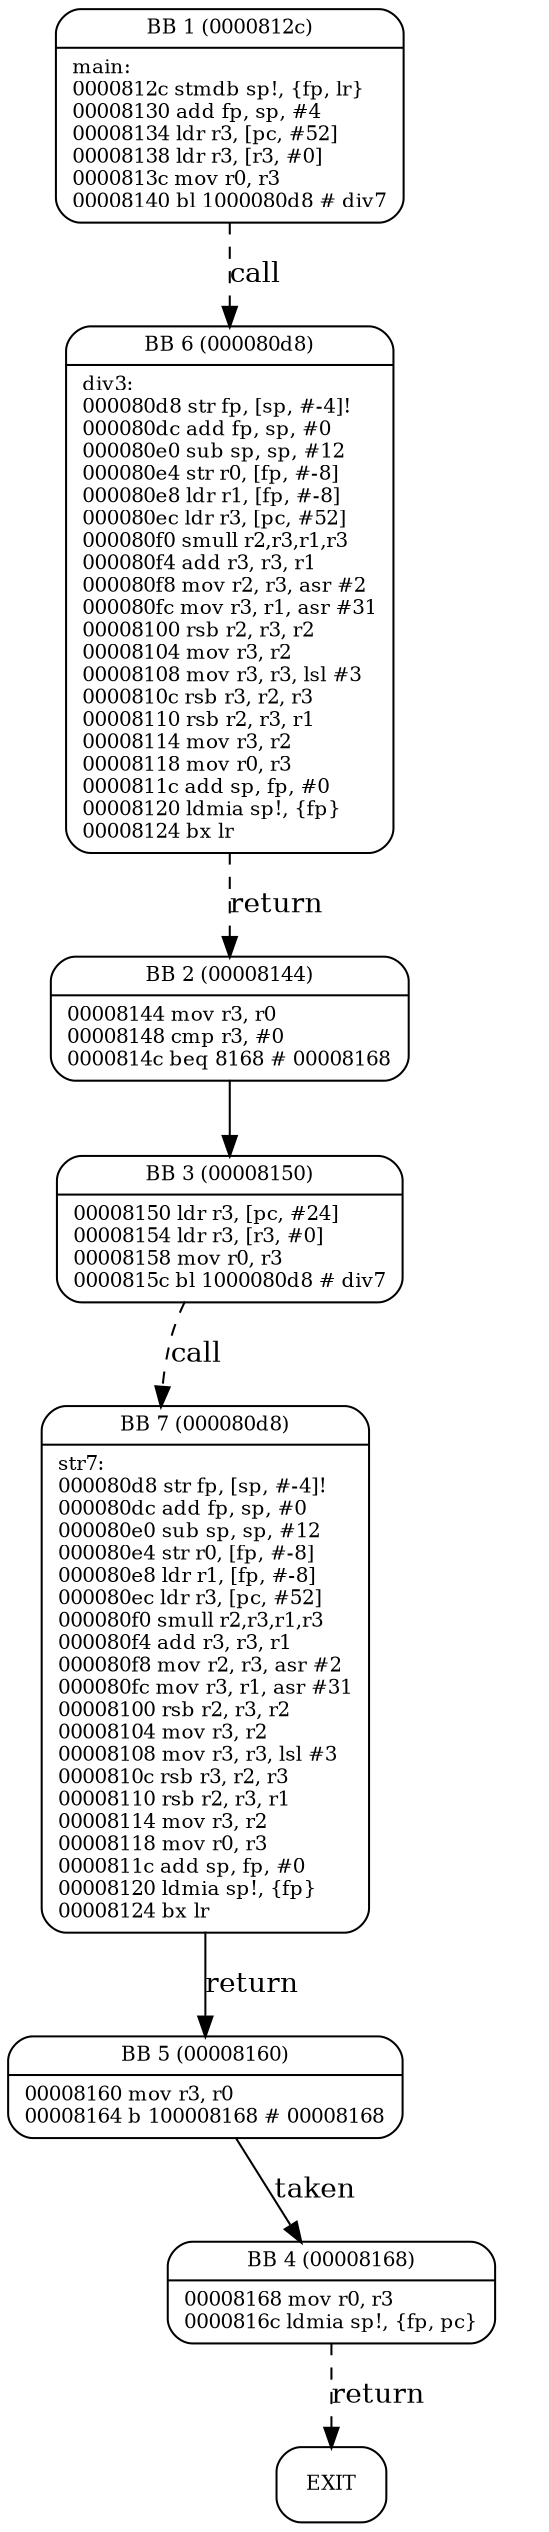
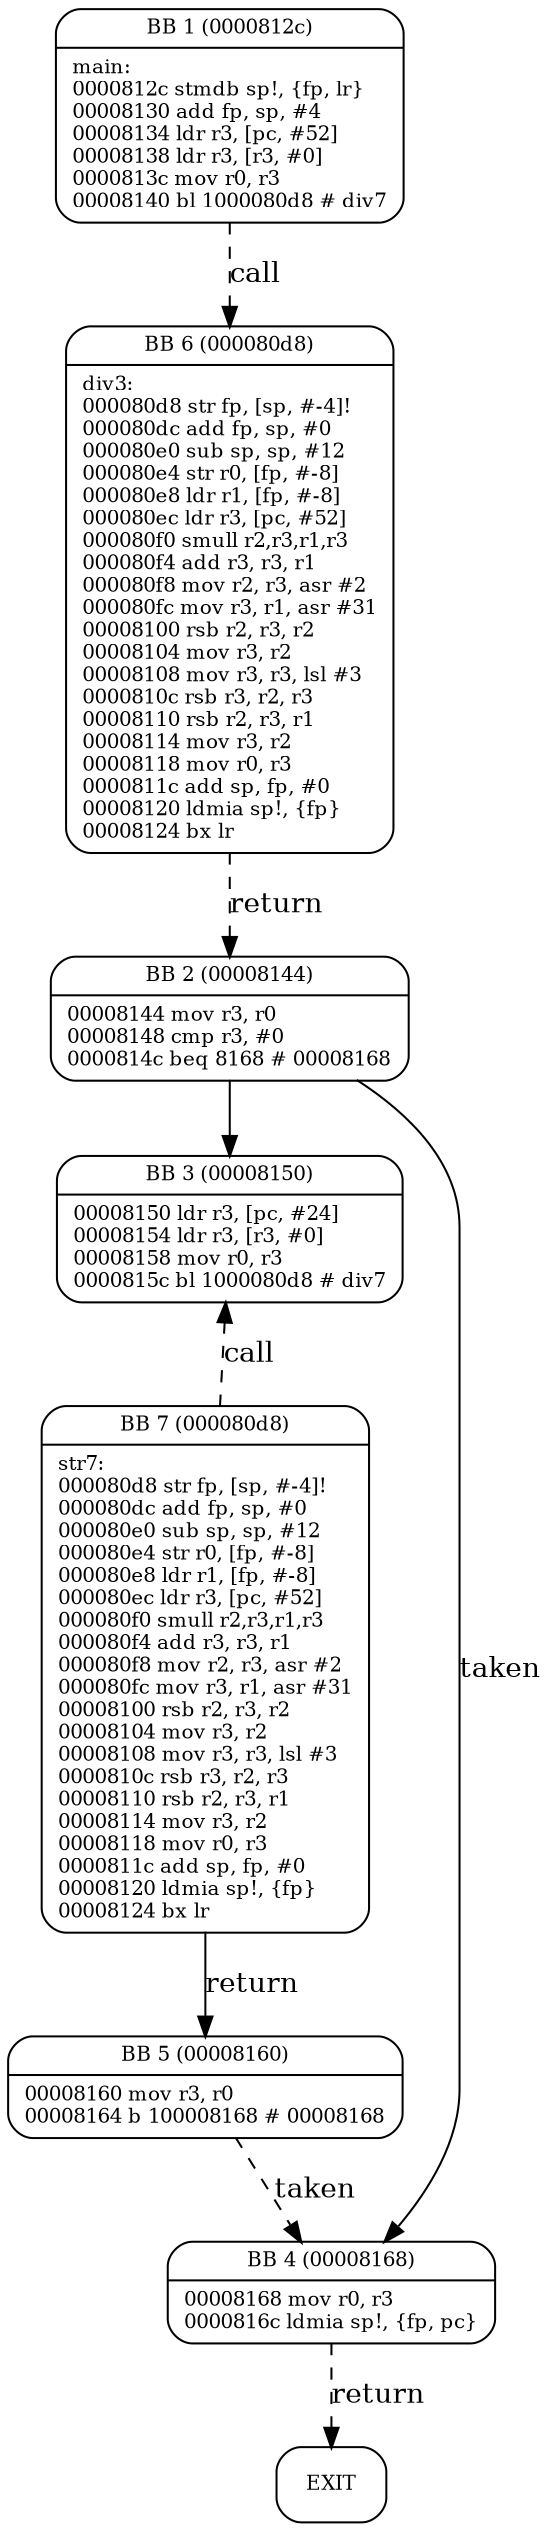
edge "BB 3 (00008150)" -> "BB 7 (000080d8)": reversed
edge "BB 2 (00008144)" -> "BB 4 (00008168)": added, label "taken"
edge "BB 5 (00008160)" -> "BB 4 (00008168)": style solid -> dashed
